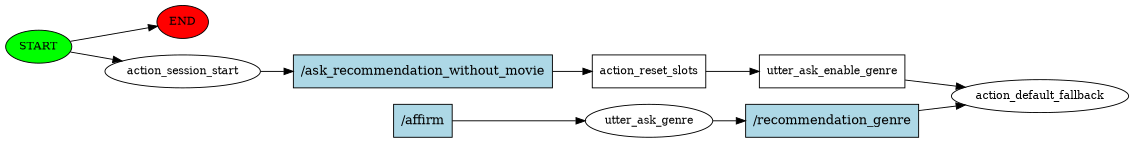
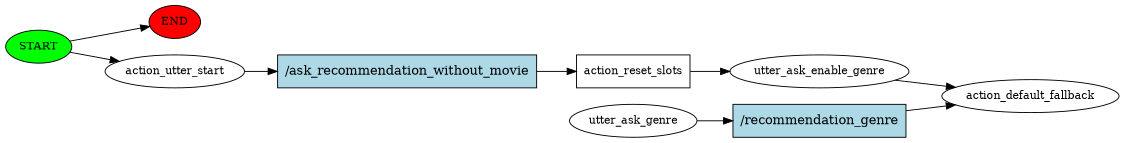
node "action_session_start": label "action_session_start" -> "action_utter_start"
node "utter_ask_enable_genre": shape box -> ellipse
node "/affirm": removed
